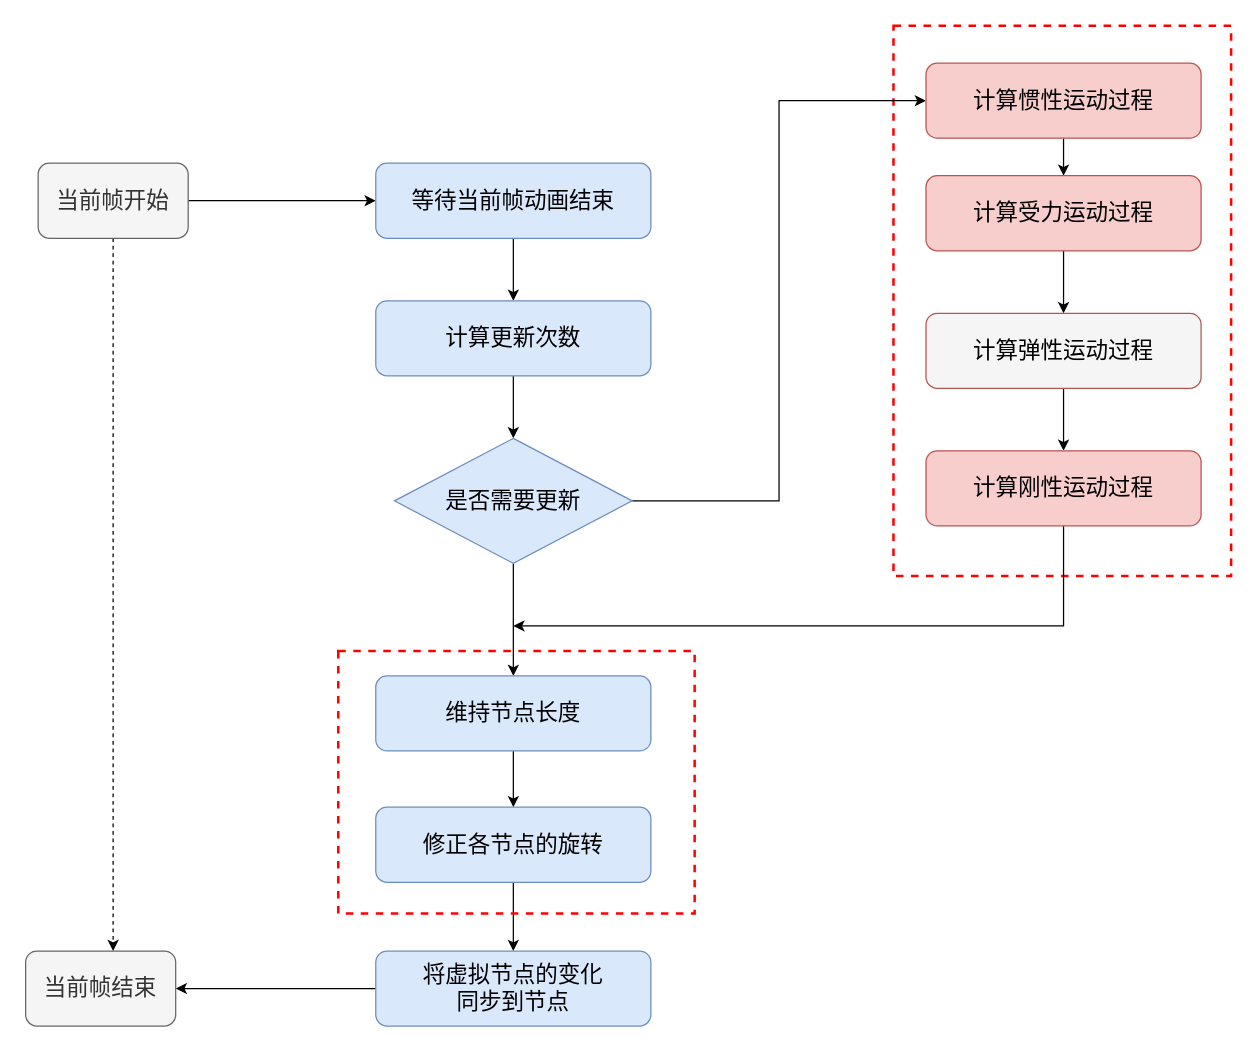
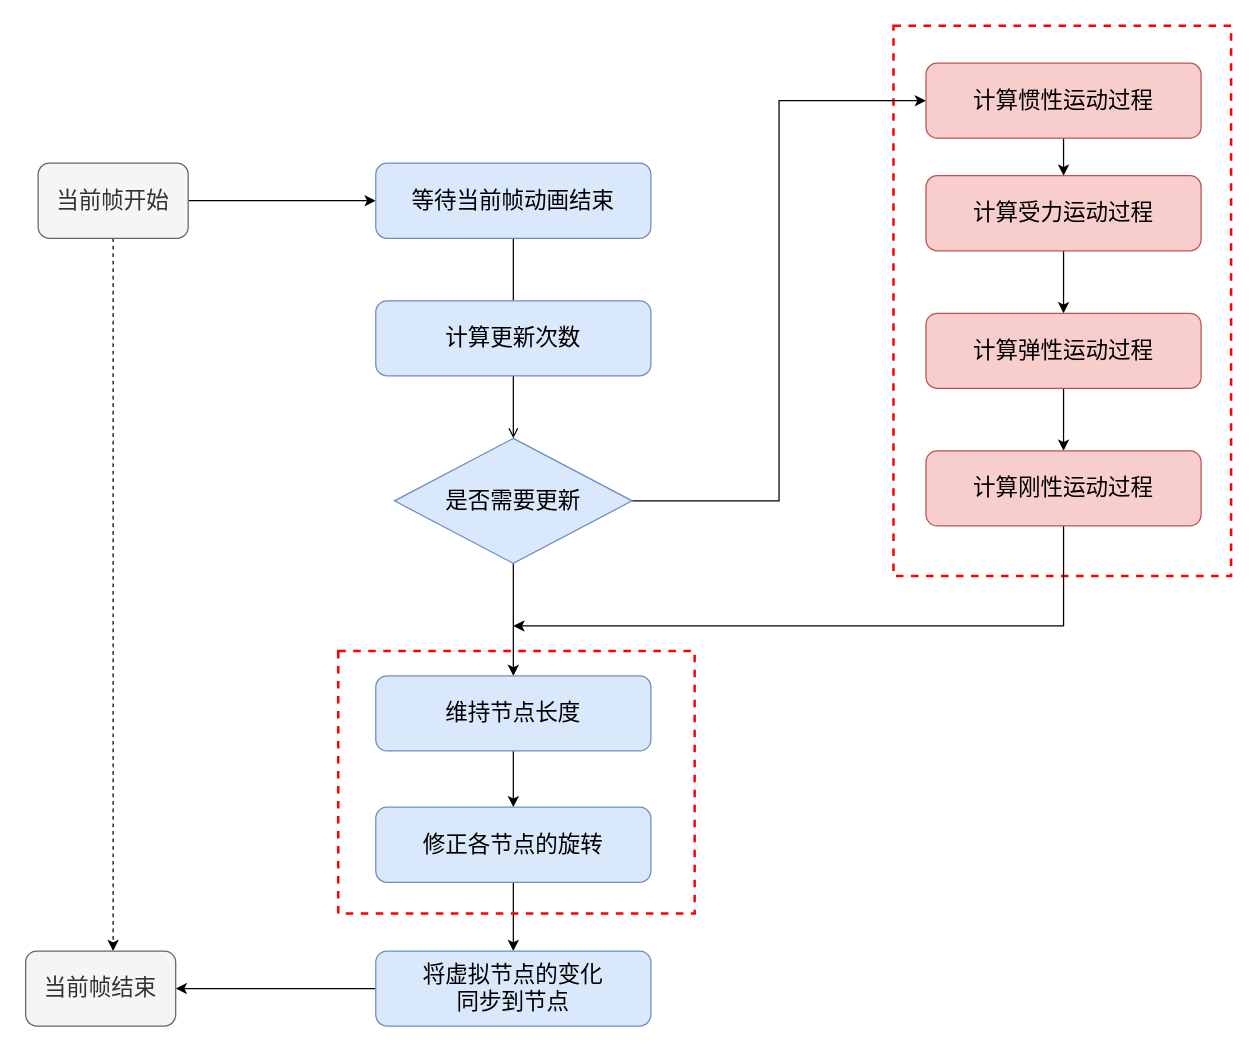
edge "等待当前帧动画结束" -> "计算更新次数": arrowhead classic -> none
node "计算弹性运动过程": fillcolor #f5f5f5 -> #f8cecc
edge "计算更新次数" -> "是否需要更新": arrowhead classic -> open
